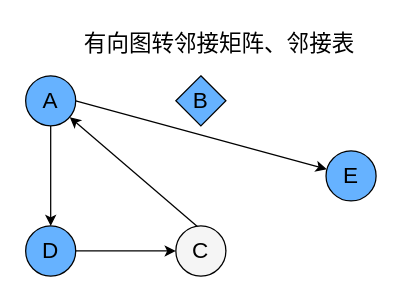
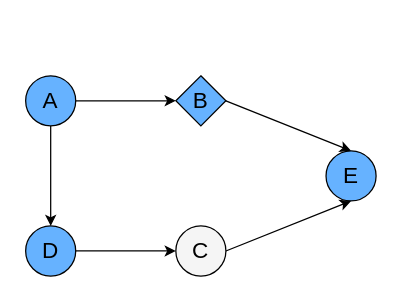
node "有向图转邻接矩阵、邻接表": removed
edge "B" -> "E": added
edge "A" -> "E": now "A" -> "B"
edge "C" -> "A": now "C" -> "E"
